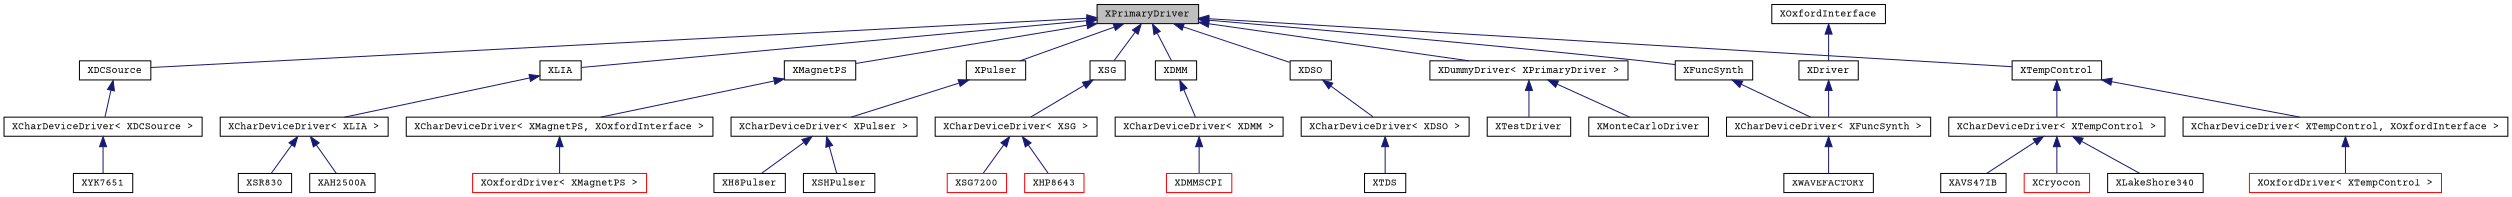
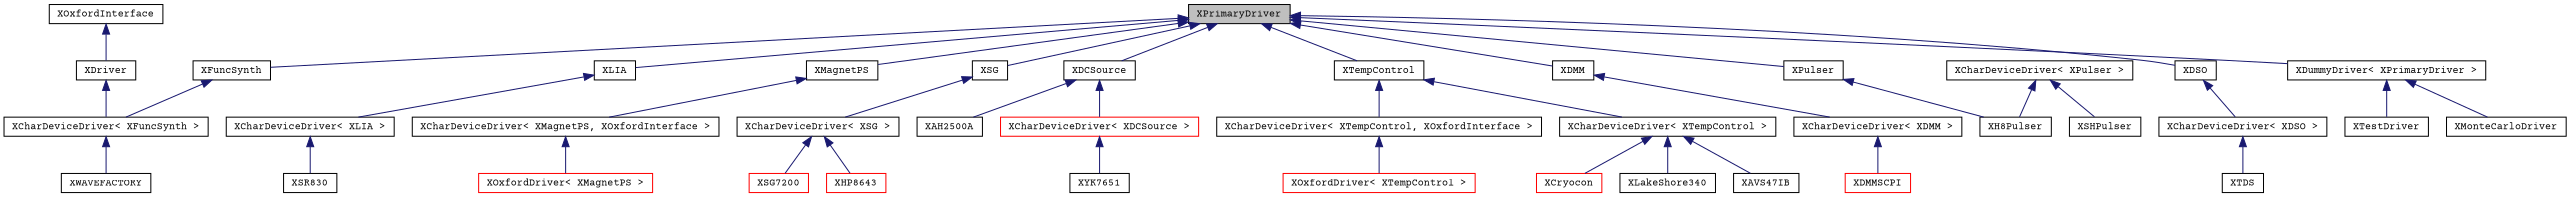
edge "XCharDeviceDriver< XPulser >" -> "XPulser": now "XH8Pulser" -> "XPulser"
node "XCharDeviceDriver< XDCSource >": color black -> red
edge "XAH2500A" -> "XCharDeviceDriver< XLIA >": now "XAH2500A" -> "XDCSource"
